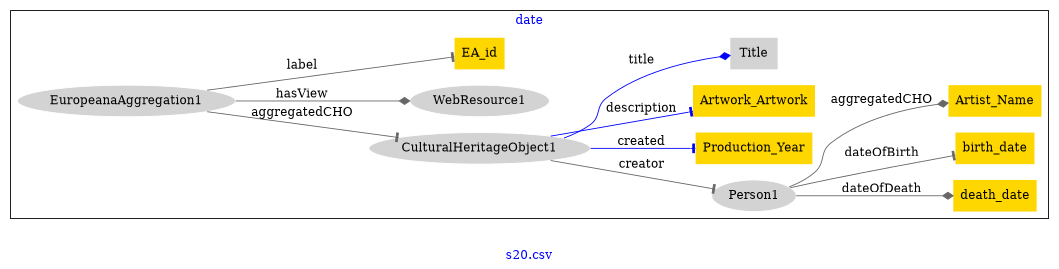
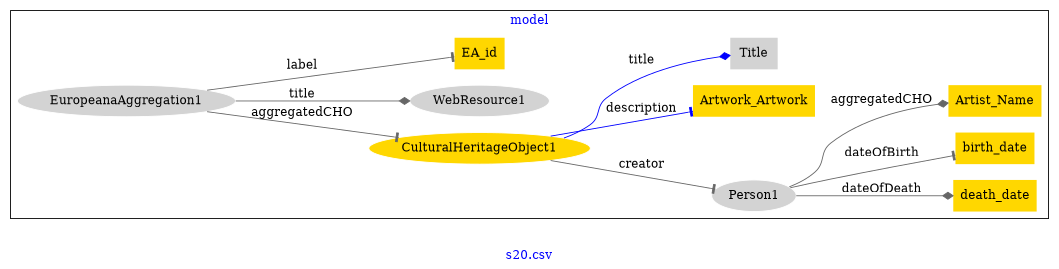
cluster "date": label "date" -> "model"
edge "EuropeanaAggregation1" -> "WebResource1": label "hasView" -> "title"
node "CulturalHeritageObject1": fillcolor lightgray -> gold
node "Production_Year": removed
